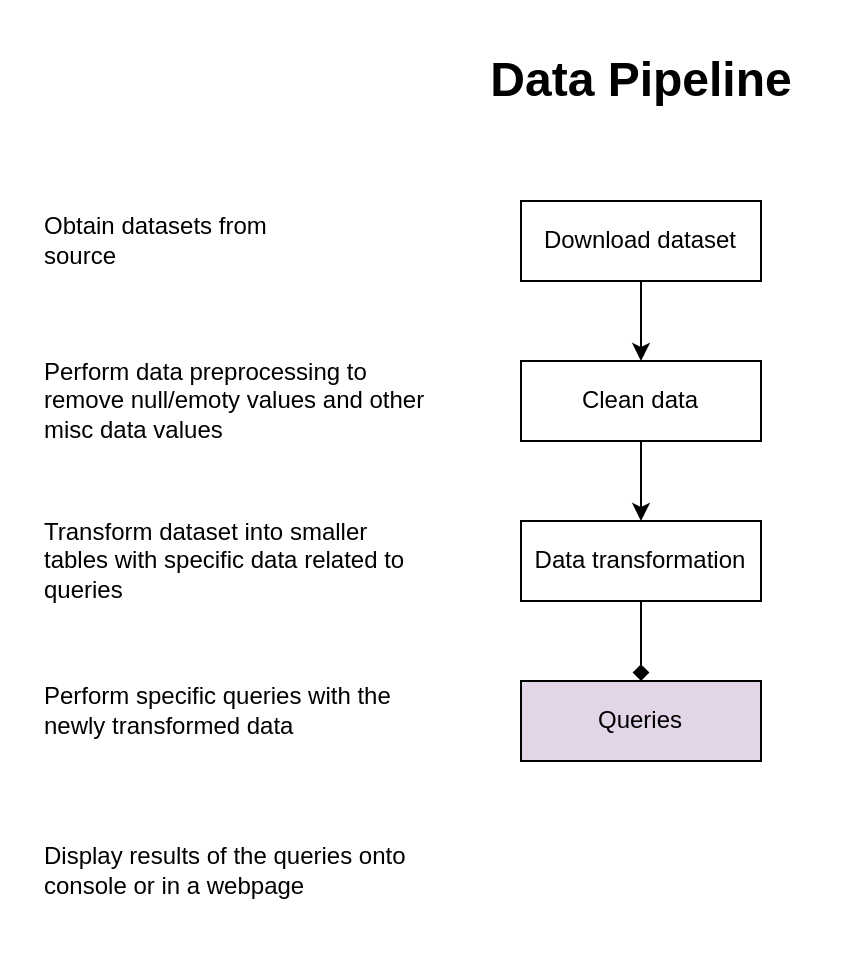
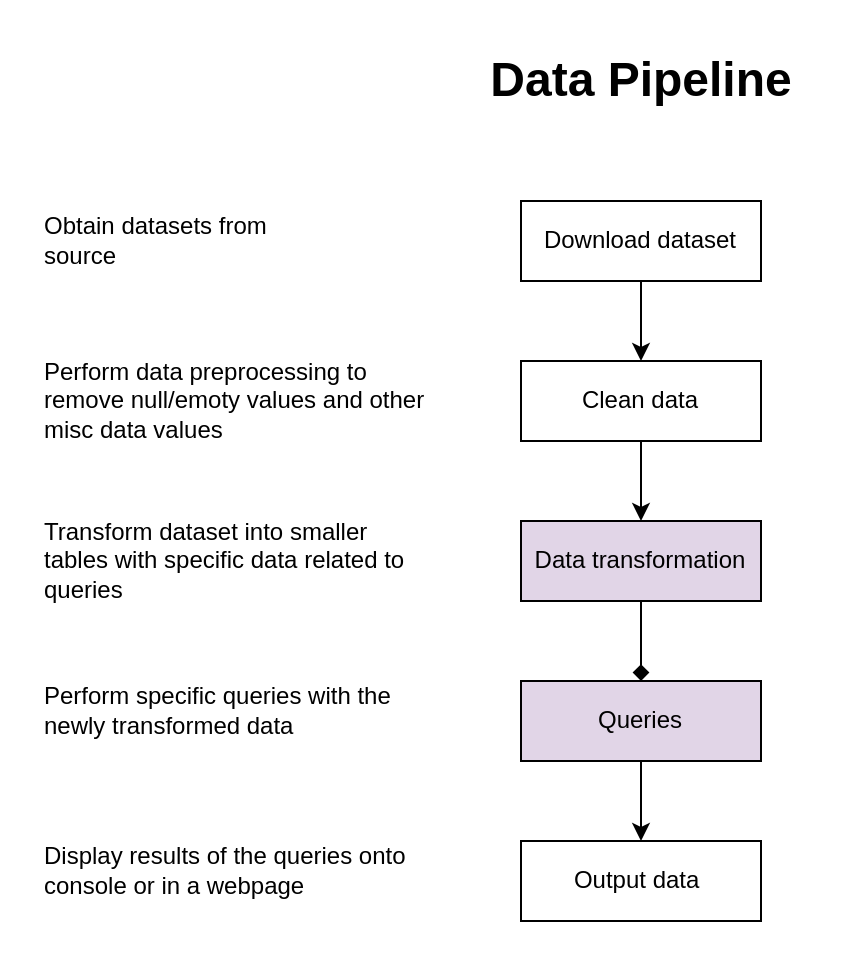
node "Data transformation": fillcolor #ffffff -> #e1d5e7
edge "Queries" -> "Output data": added
node "Output data": added
